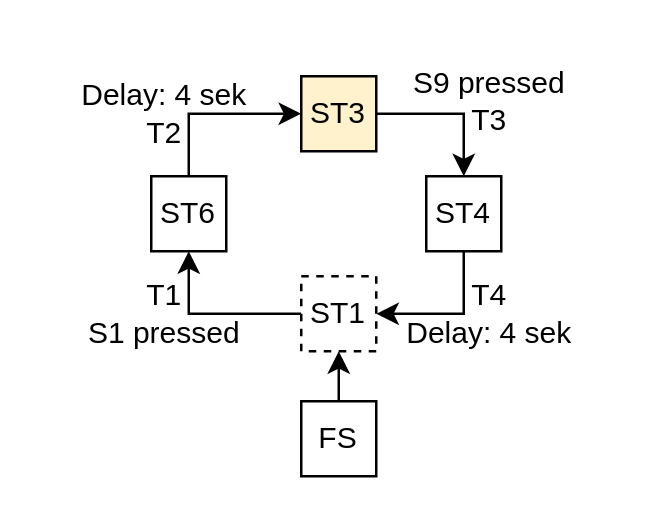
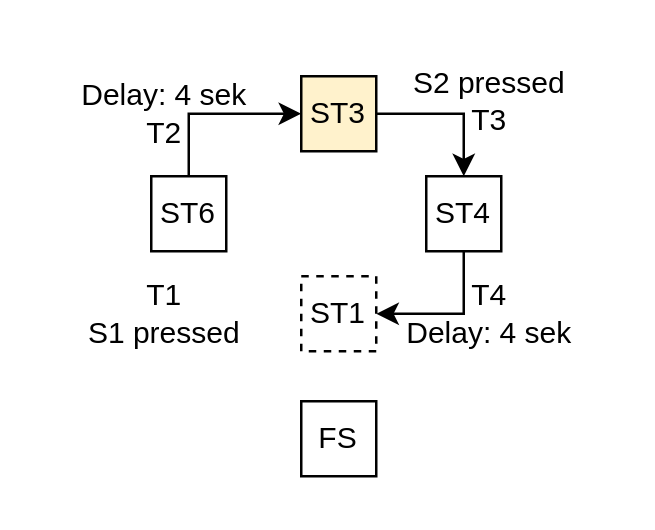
node "S9 pressed T3": label "S9 pressed T3" -> "S2 pressed T3"
edge "ST1" -> "ST6": removed
edge "FS" -> "ST1": removed
